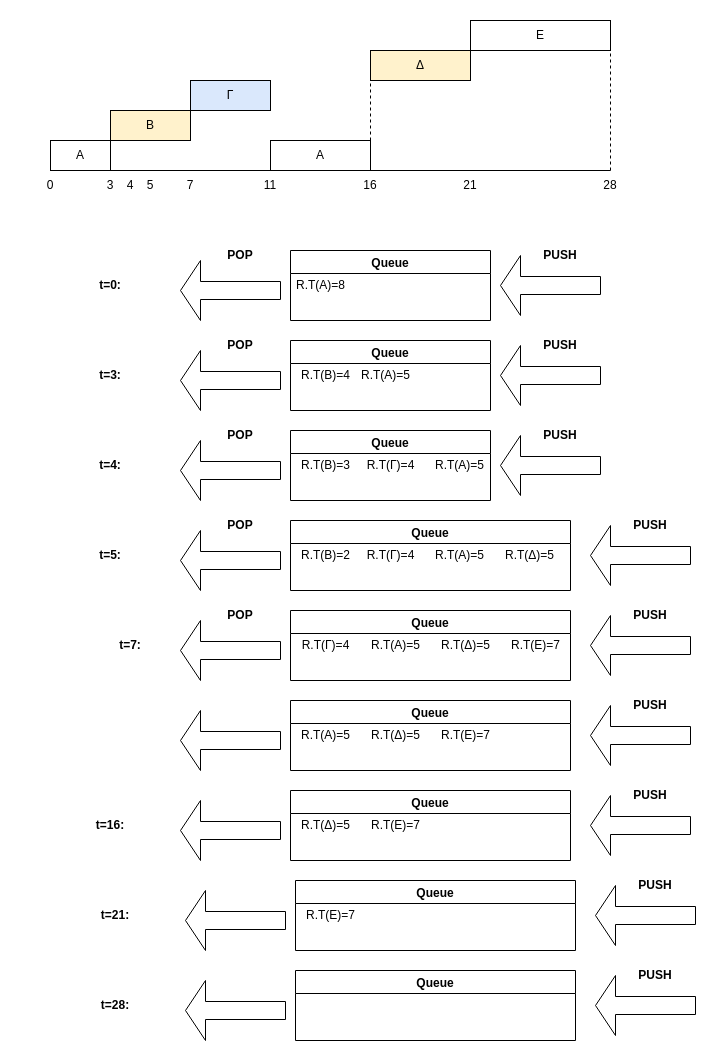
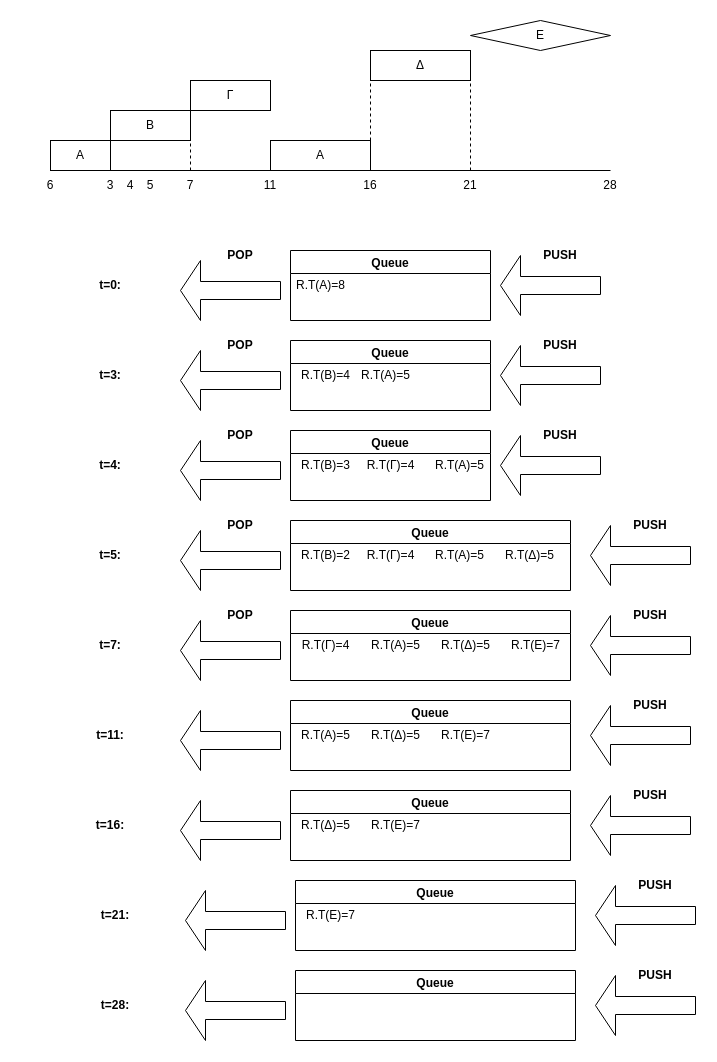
node "Ε": shape rectangle -> diamond
node "Δ": fillcolor #fff2cc -> #ffffff
node "Γ": fillcolor #dae8fc -> #ffffff
edge "Ε" -- "28": removed
node "Β": fillcolor #fff2cc -> #ffffff
edge "Δ" -- "21": added
edge "Β" -- "7": added
node "0": label "0" -> "6"
node "t=7:": moved (131, 646) -> (111, 646)
node "t=11:": added
